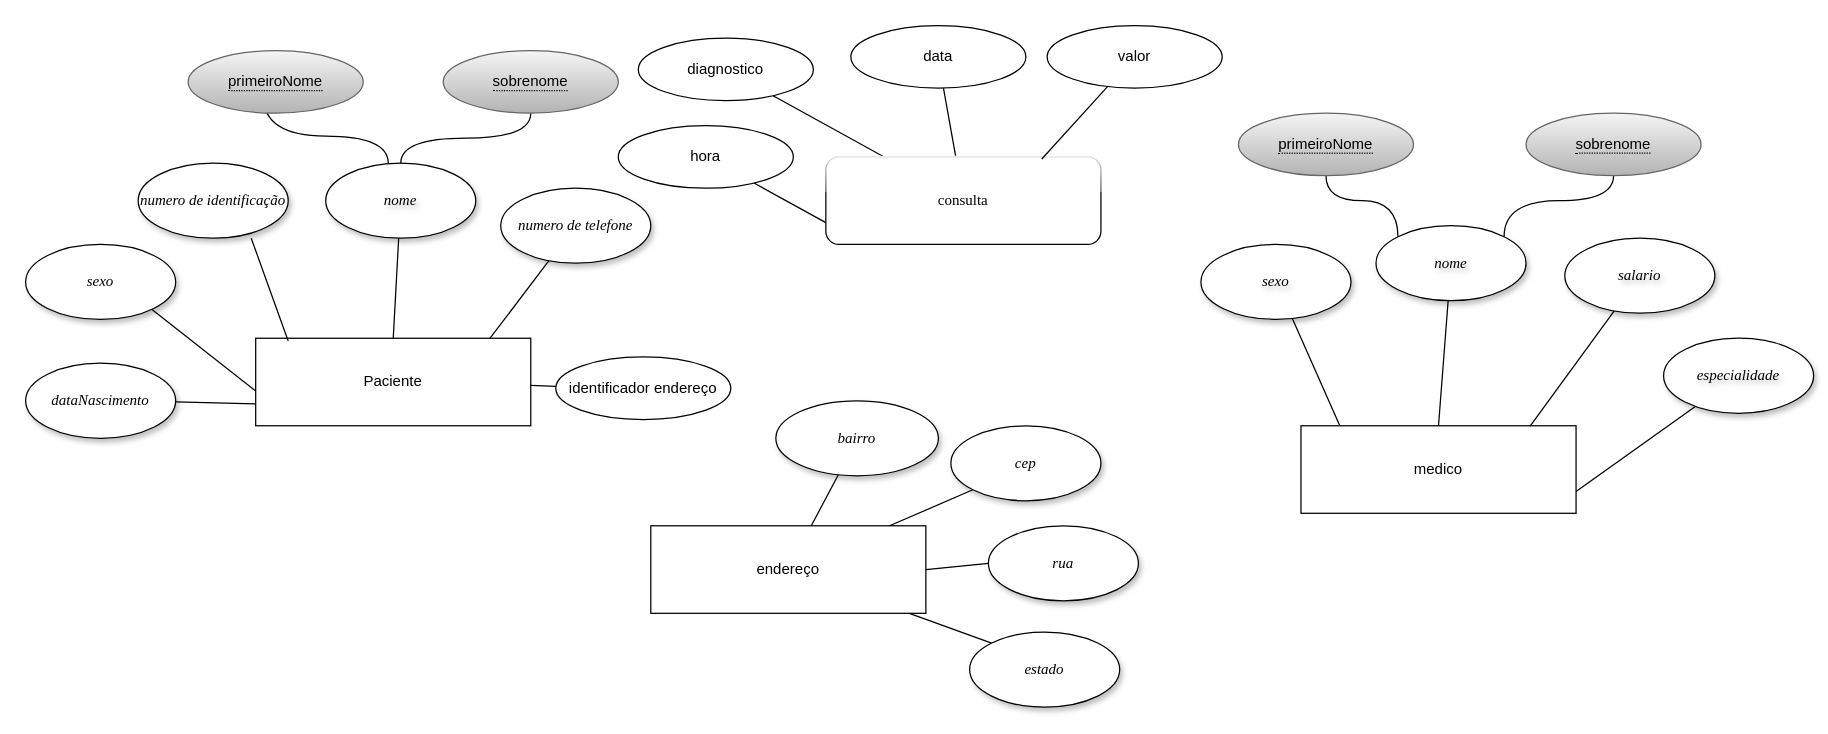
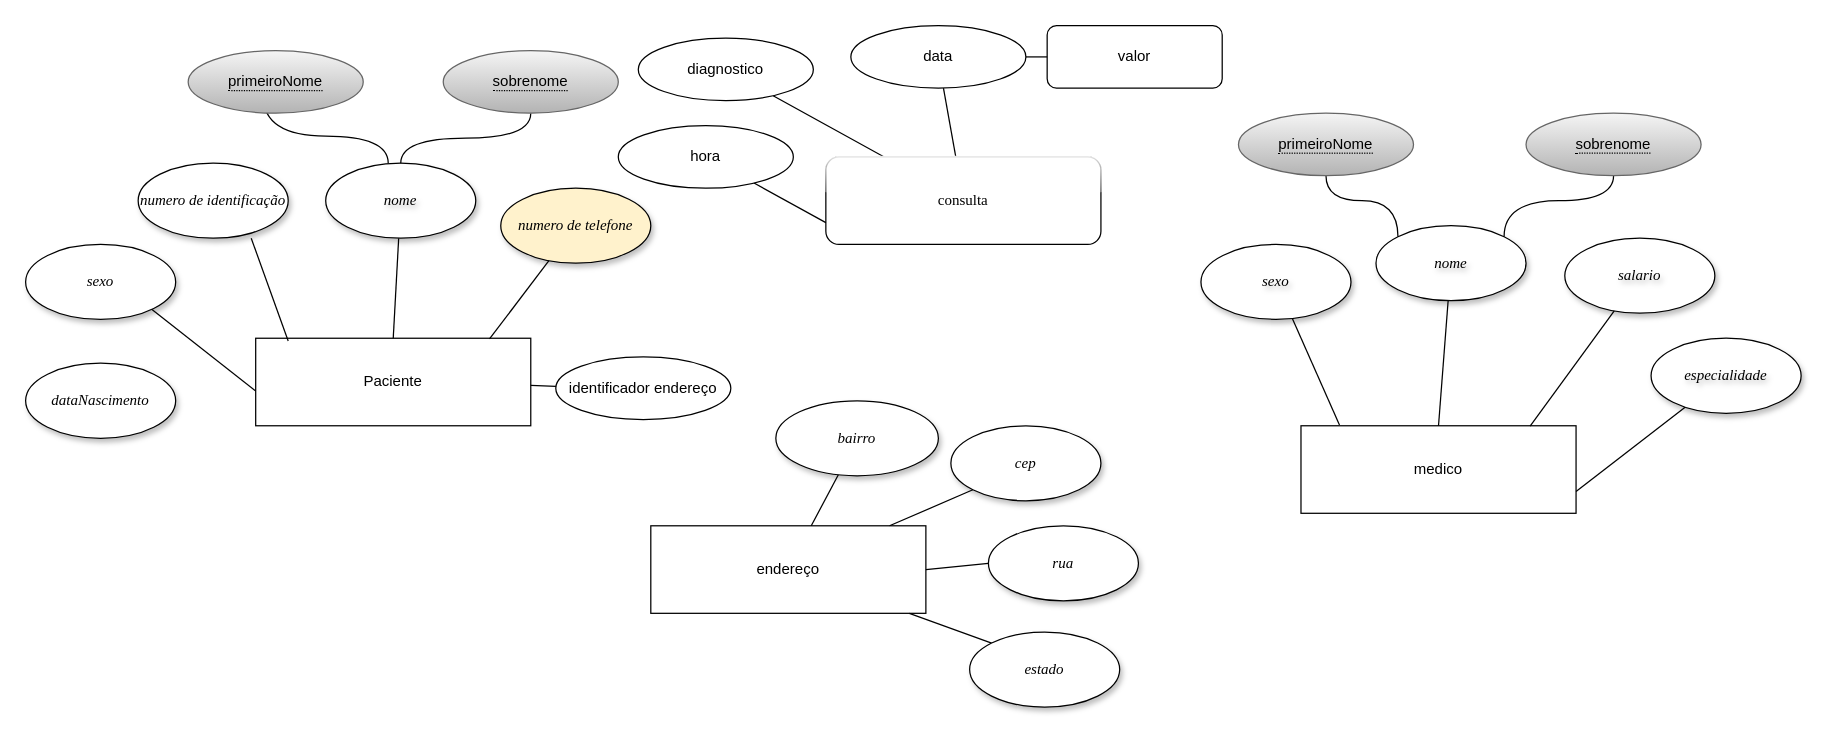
node "valor": shape ellipse -> rounded rectangle
edge "valor" -- "consulta": now "valor" -- "data"
node "numero de telefone": fillcolor #ffffff -> #fff2cc
node "especialidade": moved (1738, 376) -> (1726, 376)
edge "Paciente" -- "dataNascimento": removed
